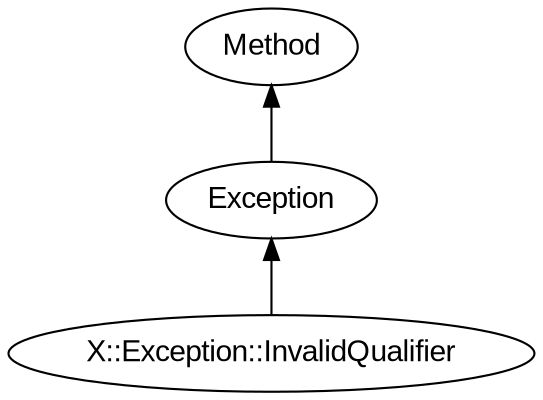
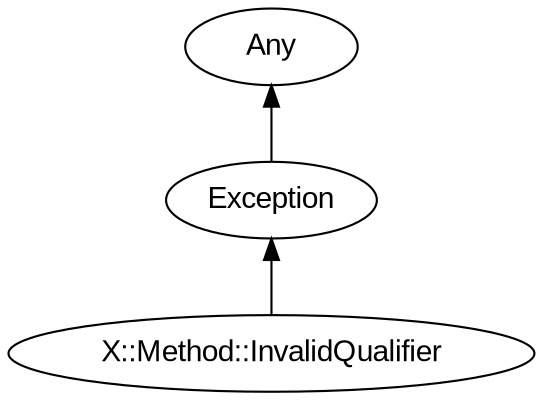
node "Method": label "Method" -> "Any"
node "X::Exception::InvalidQualifier": label "X::Exception::InvalidQualifier" -> "X::Method::InvalidQualifier"
